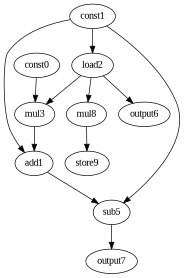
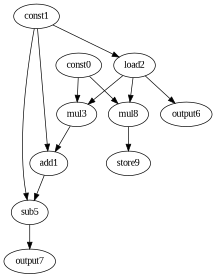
edge "const0" -> "mul8": added
